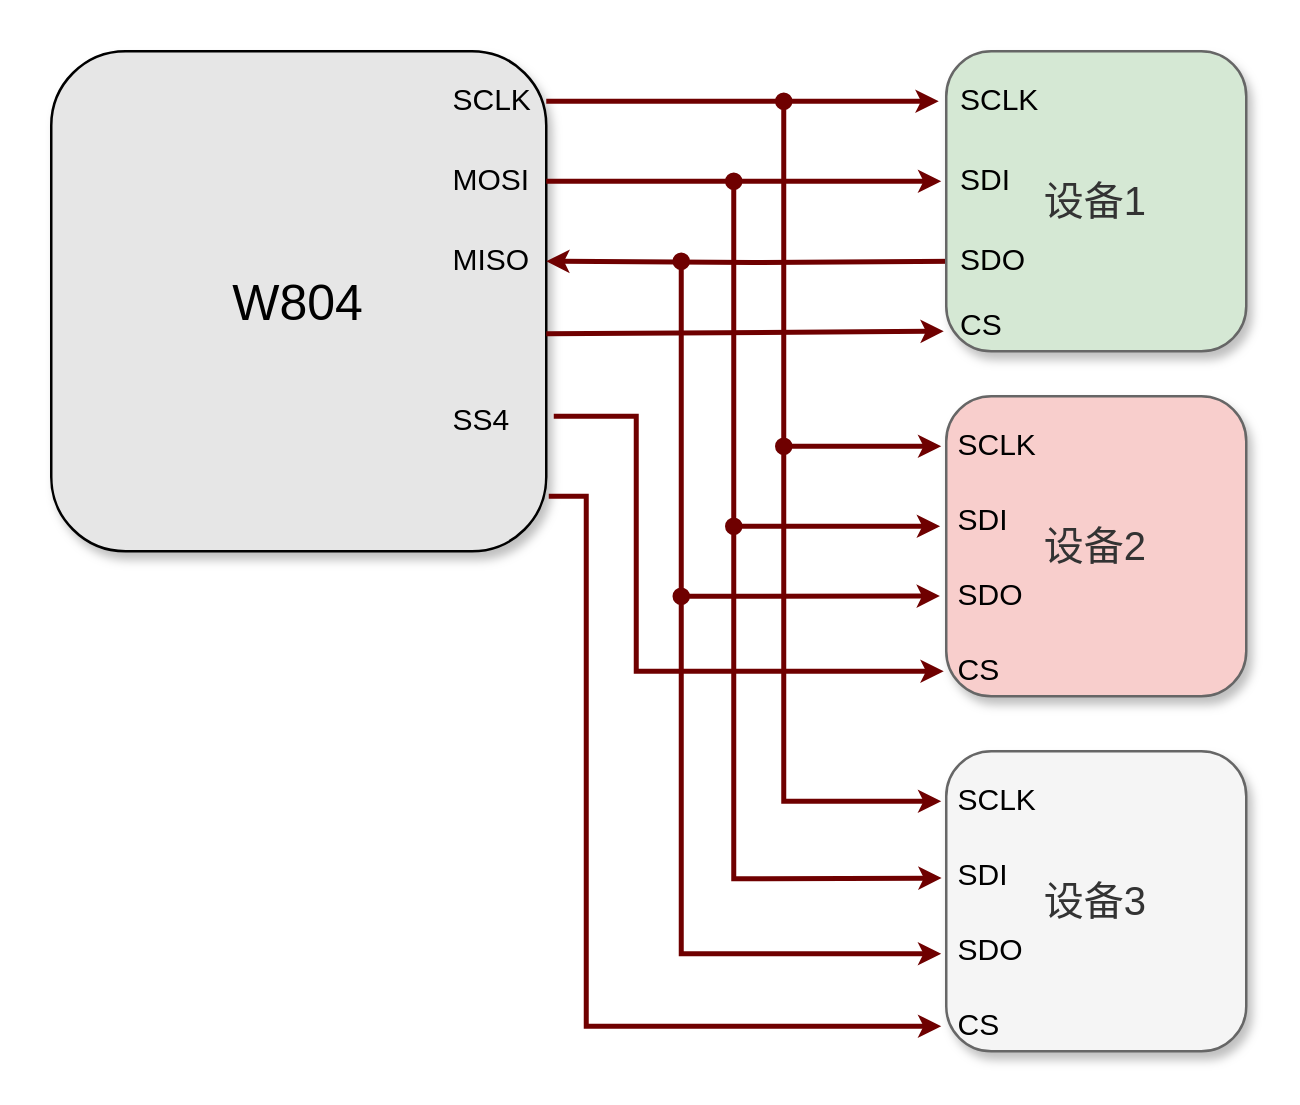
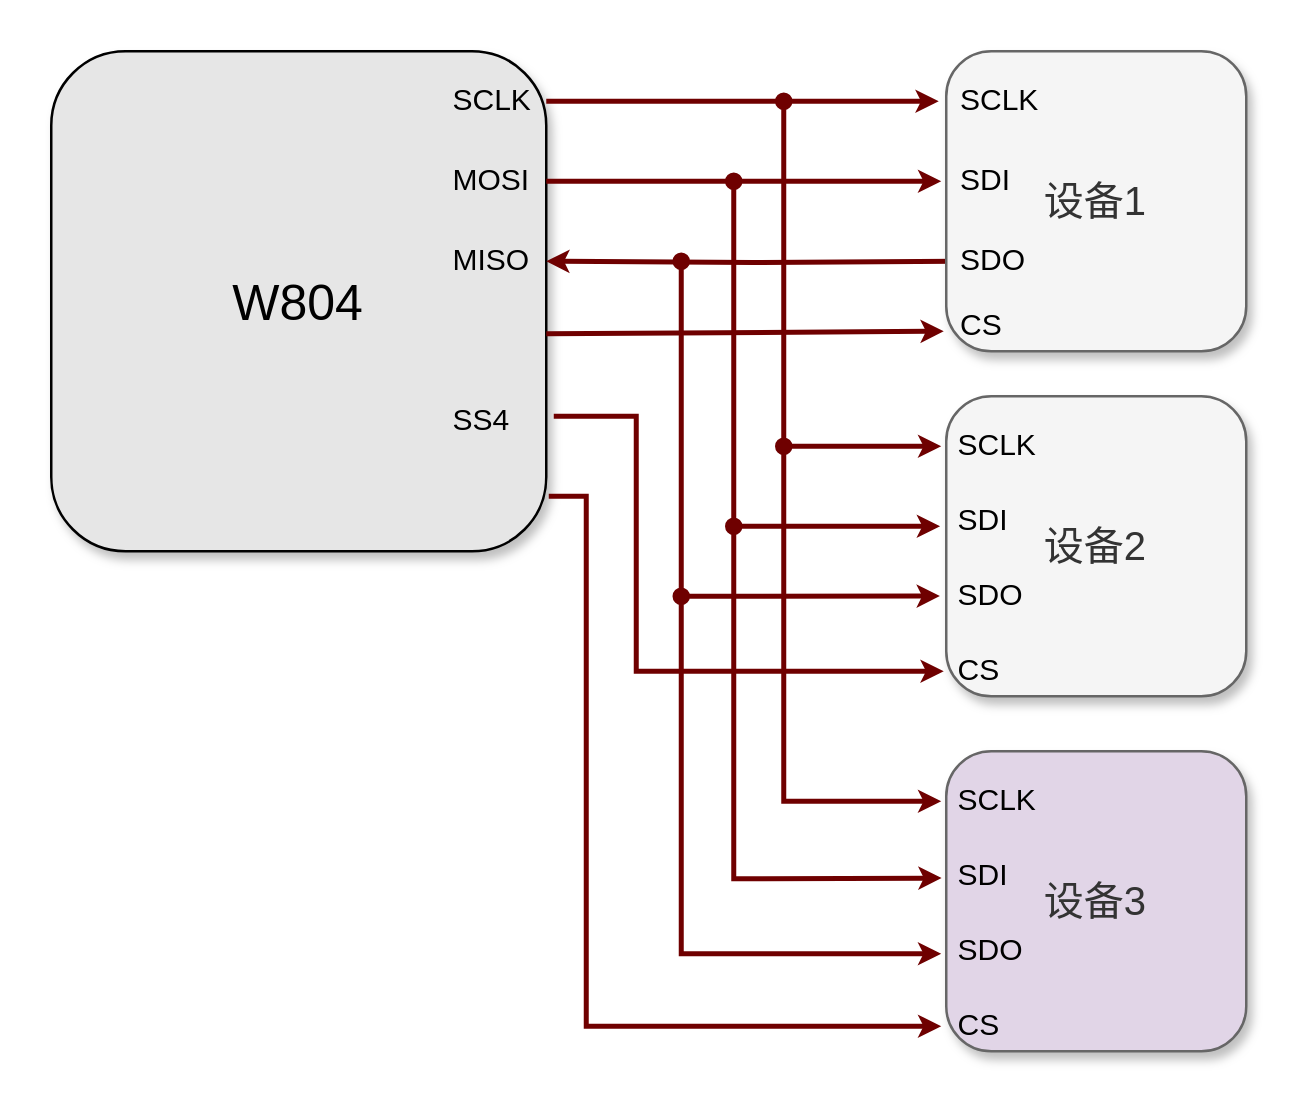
node "设备1": fillcolor #d5e8d4 -> #f5f5f5
node "设备2": fillcolor #f8cecc -> #f5f5f5
node "设备3": fillcolor #f5f5f5 -> #e1d5e7
